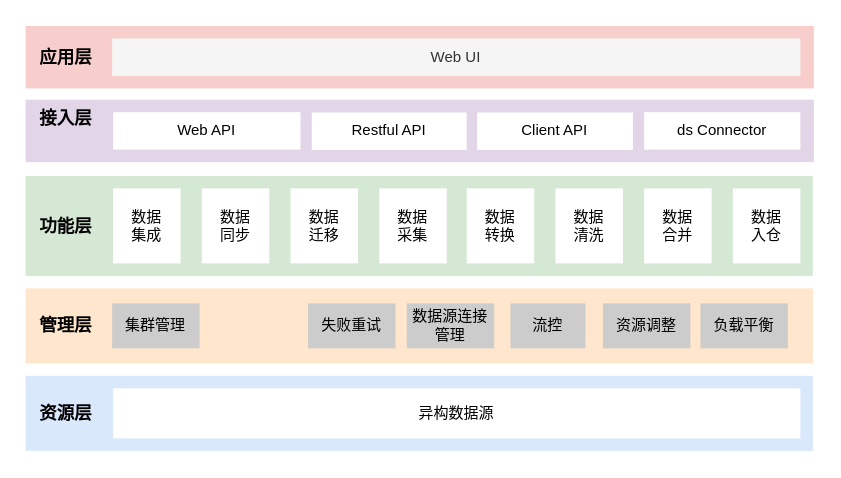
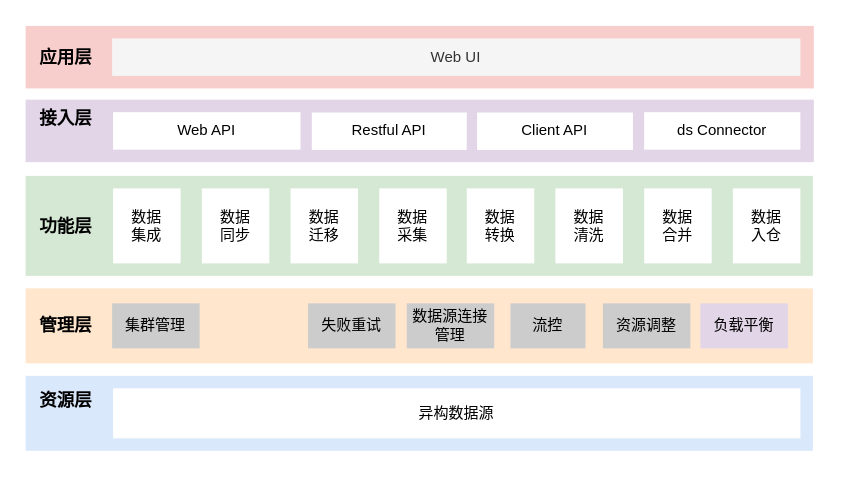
node "负载平衡": fillcolor #cccccc -> #e1d5e7
node "资源层": moved (66, 413) -> (66, 401)
